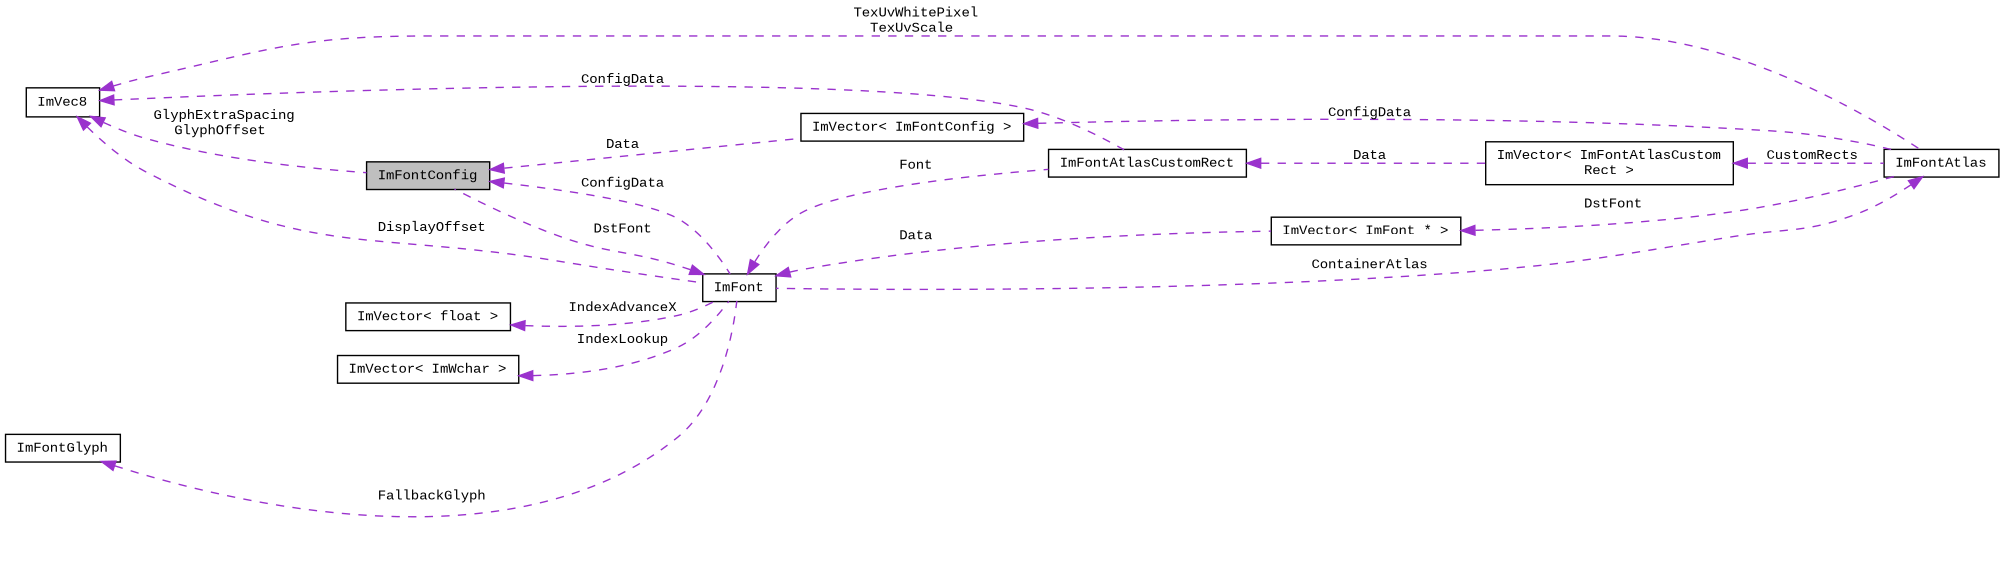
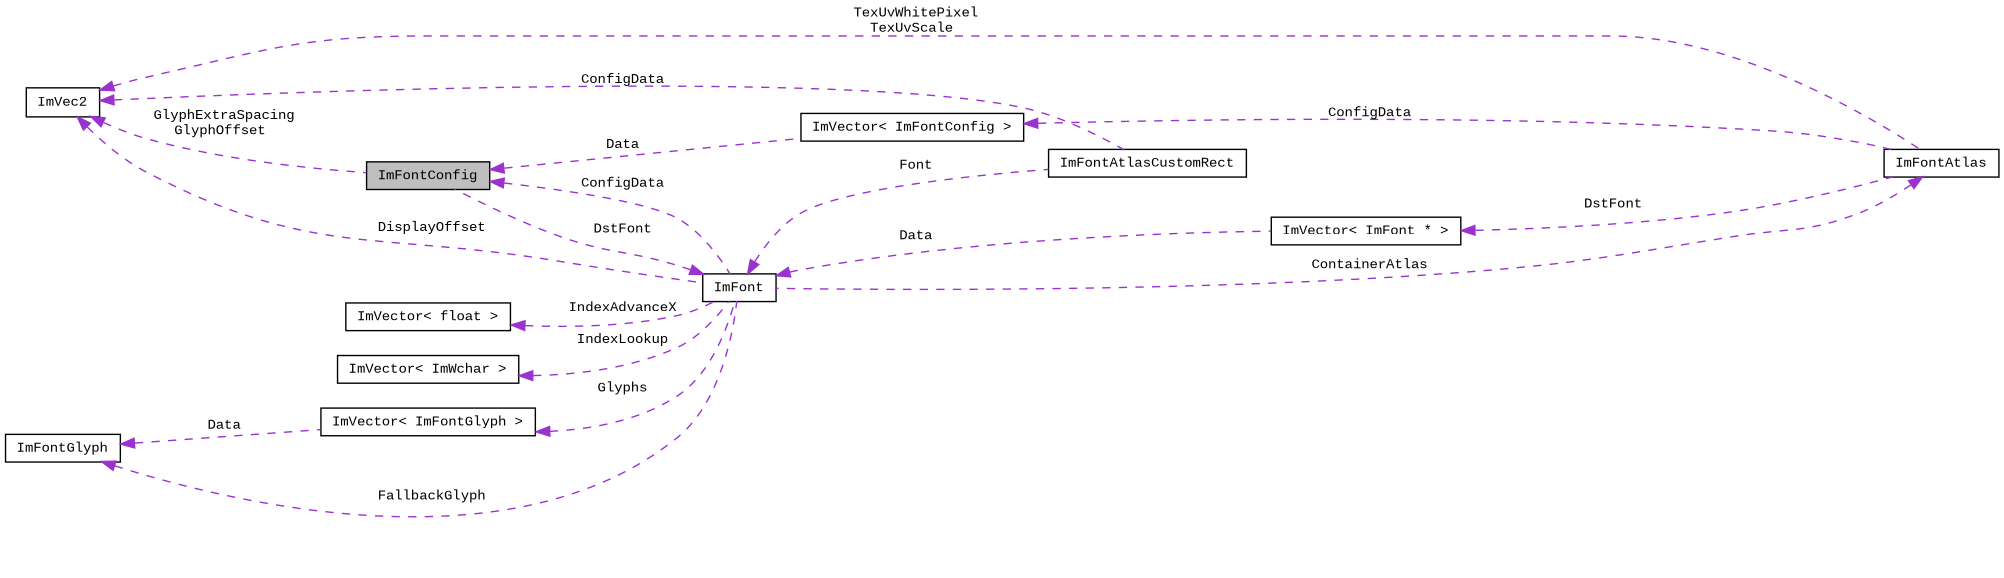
node "ImVec8": label "ImVec8" -> "ImVec2"
node "ImVector< ImFontAtlasCustom Rect >": removed
node "ImVector< ImFontGlyph >": added
